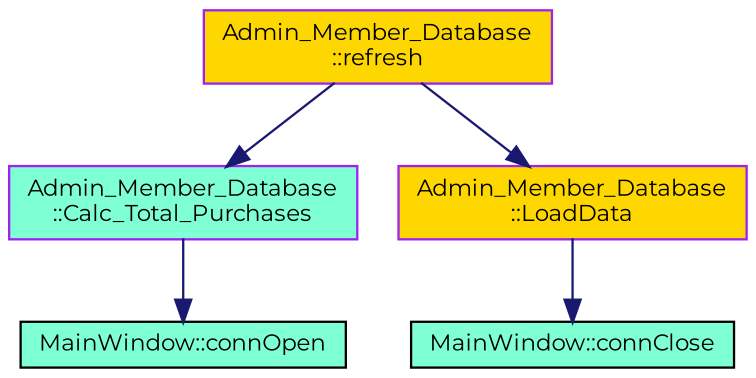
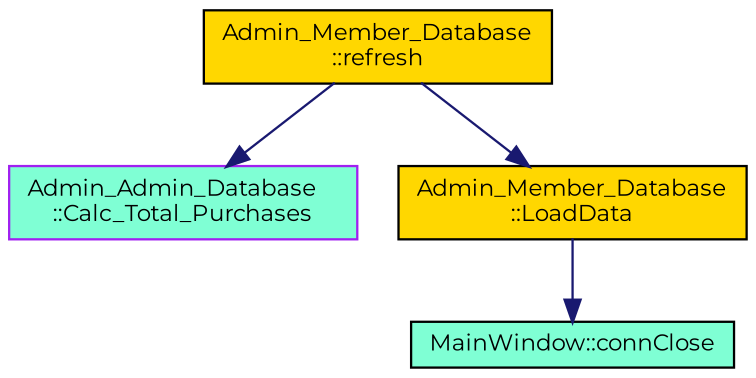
node "Admin_Member_Database ::refresh": color purple -> black
node "Admin_Member_Database ::Calc_Total_Purchases": label "Admin_Member_Database ::Calc_Total_Purchases" -> "Admin_Admin_Database ::Calc_Total_Purchases"
node "Admin_Member_Database ::LoadData": color purple -> black
node "MainWindow::connOpen": removed
